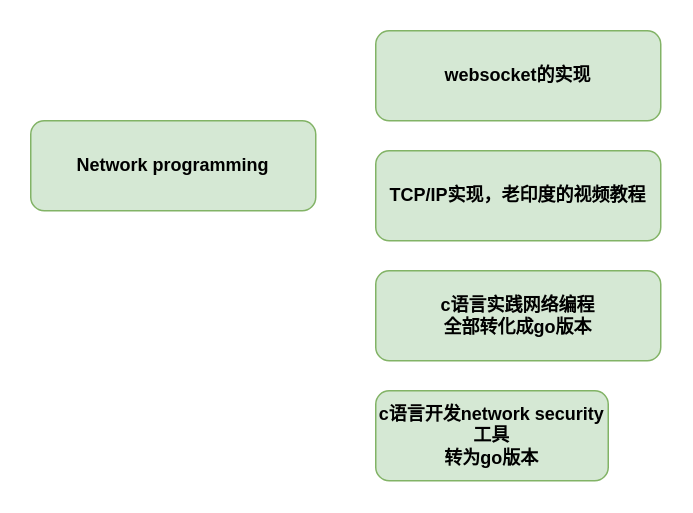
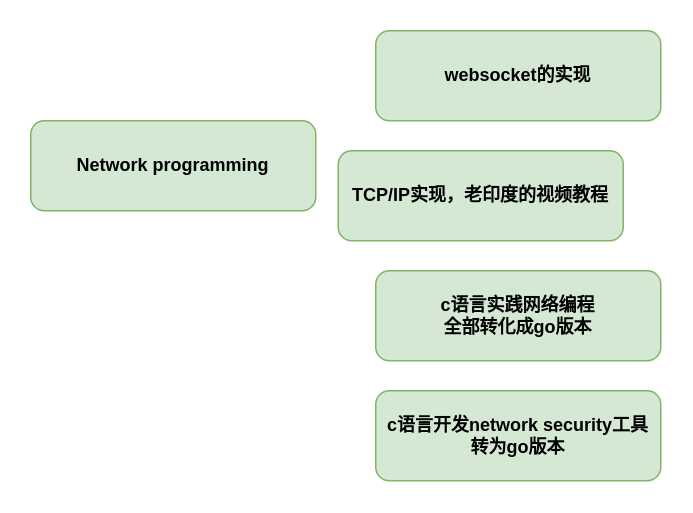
node "TCP/IP实现，老印度的视频教程": moved (518, 196) -> (481, 196)
node "c语言开发network security工具 转为go版本": size 233x90 -> 285x90
